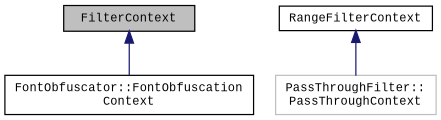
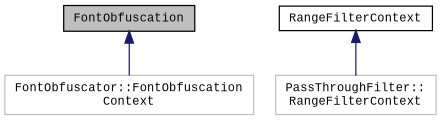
node "FilterContext": label "FilterContext" -> "FontObfuscation"
node "FontObfuscator::FontObfuscation Context": color black -> grey75
node "PassThroughFilter:: PassThroughContext": label "PassThroughFilter:: PassThroughContext" -> "PassThroughFilter:: RangeFilterContext"
